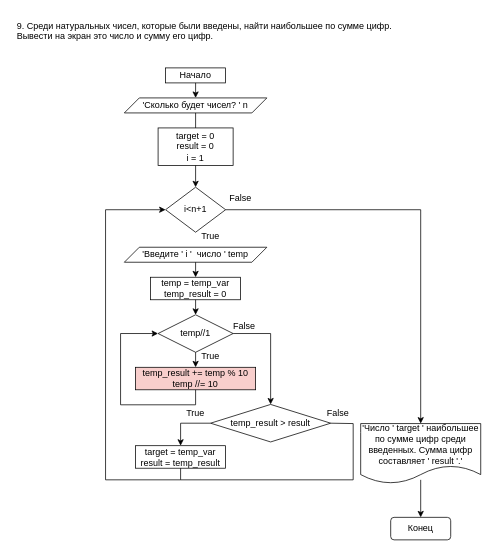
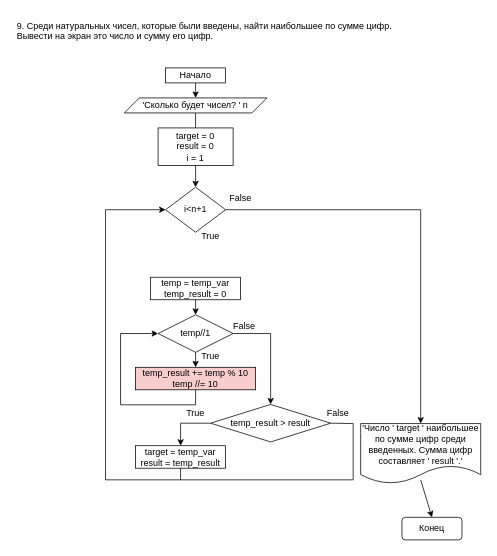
node "'Введите ' i ' число ' temp": removed
edge "'Введите ' i ' число ' temp" -> "temp = temp_var temp_result = 0": removed
node "Конец": moved (420, 528) -> (432, 528)
